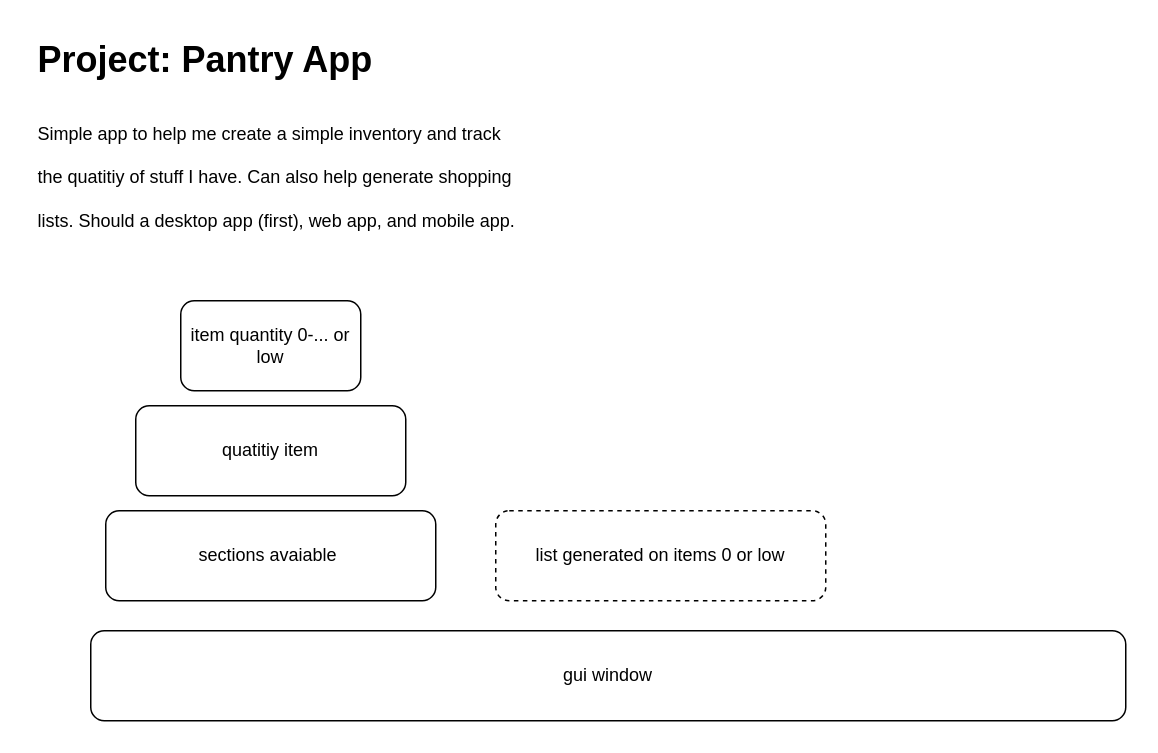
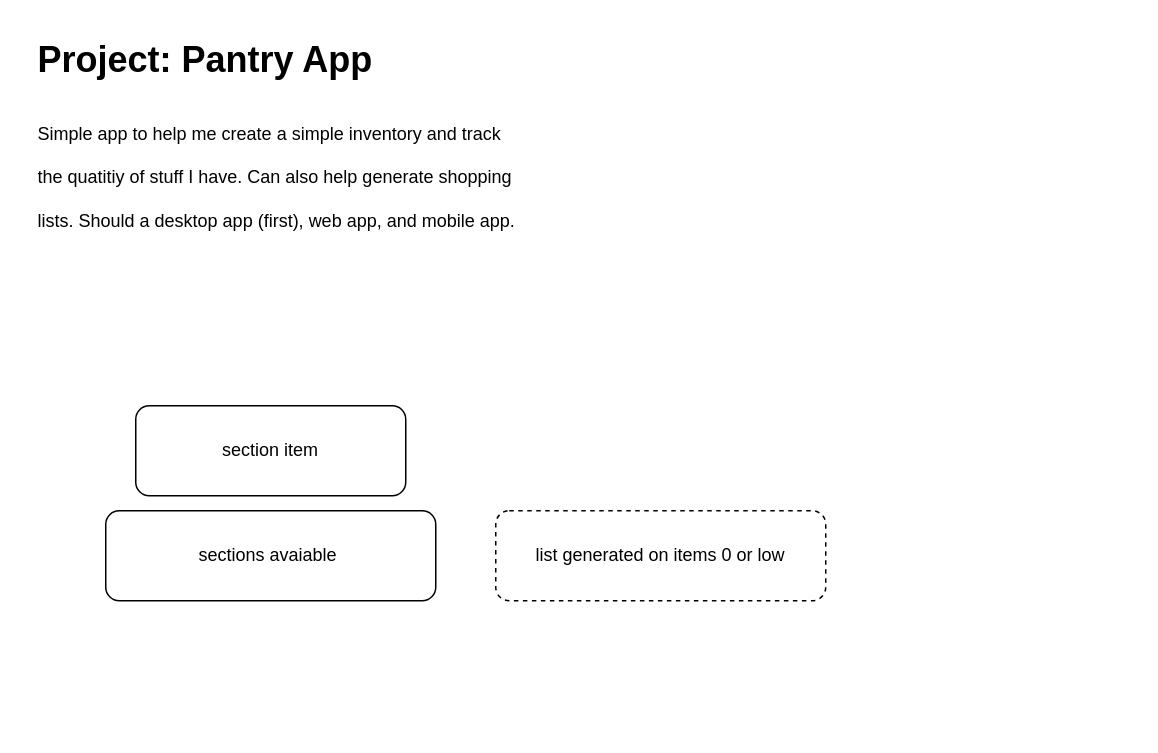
node "item quantity 0-... or low": removed
node "quatitiy item": label "quatitiy item" -> "section item"
node "gui window": removed
